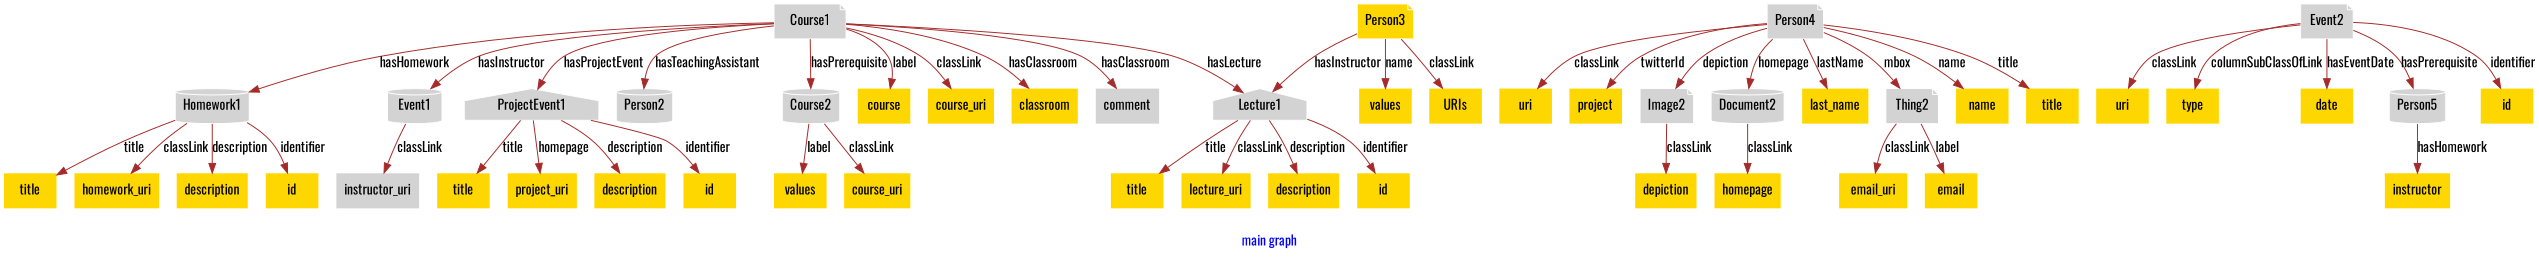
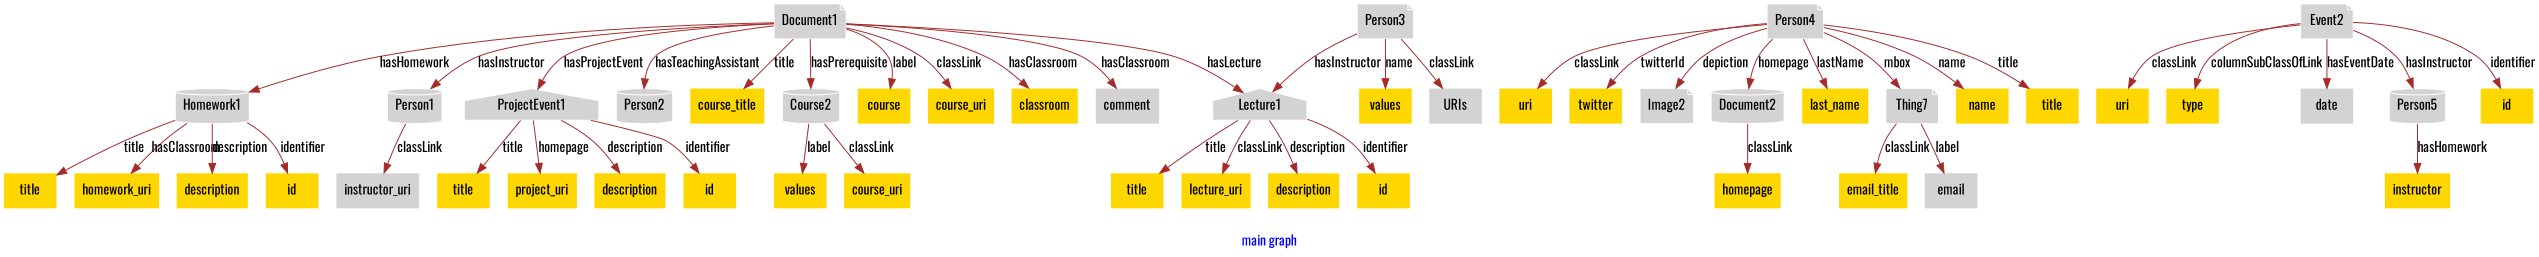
node "Course1": label "Course1" -> "Document1"
node "Person3": fillcolor gold -> lightgray
edge "Event2" -> "Person5": label "hasPrerequisite" -> "hasInstructor"
node "Event1": label "Event1" -> "Person1"
node "course_title": added
node "URIs": fillcolor gold -> lightgray
node "project": label "project" -> "twitter"
node "Thing2": label "Thing2" -> "Thing7"
node "date": fillcolor gold -> lightgray
edge "Homework1" -> "homework_uri": label "classLink" -> "hasClassroom"
node "depiction": removed
node "email_uri": label "email_uri" -> "email_title"
node "email": fillcolor gold -> lightgray
